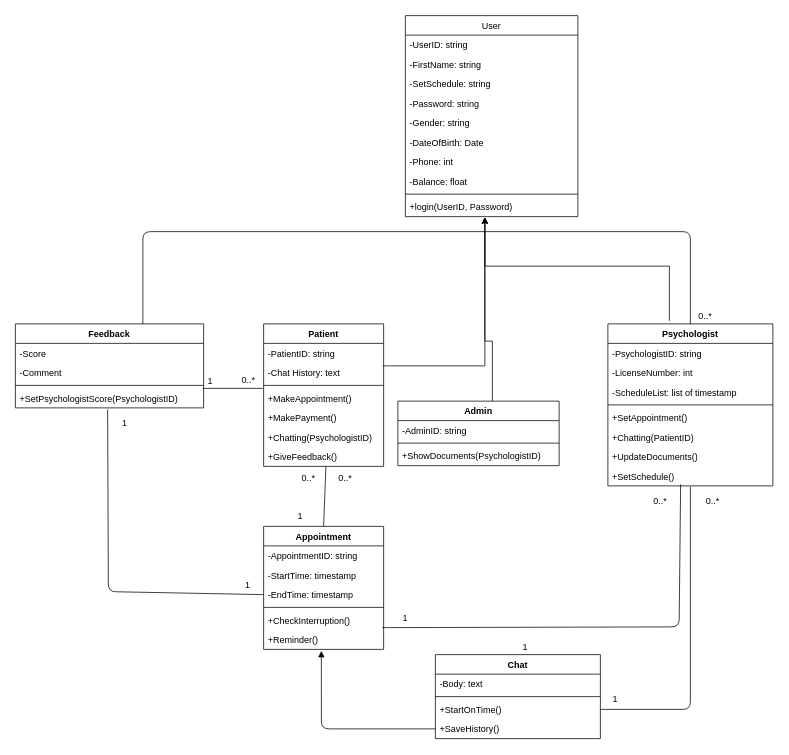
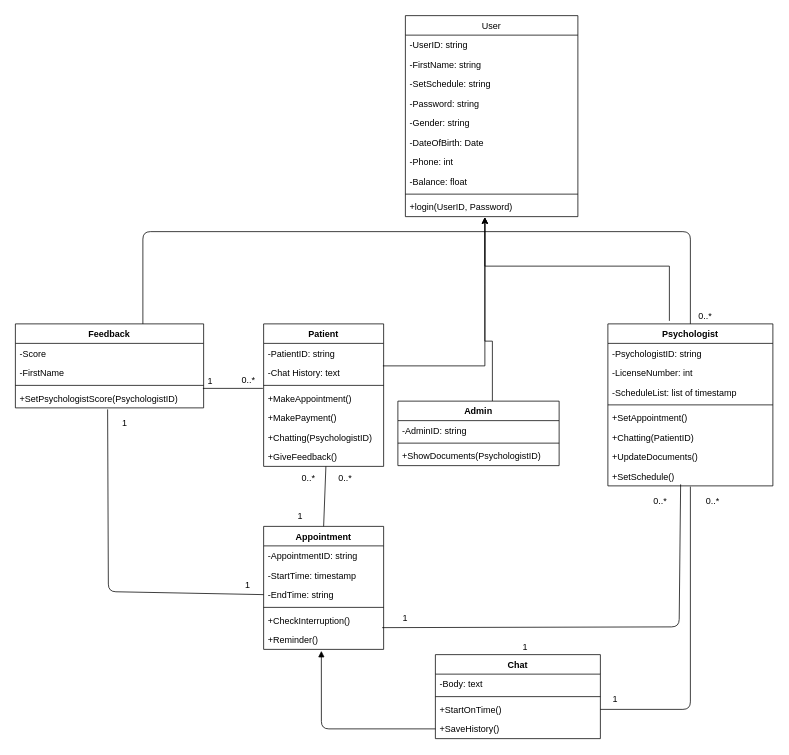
node "-Comment": label "-Comment" -> "-FirstName"
node "-EndTime: timestamp": label "-EndTime: timestamp" -> "-EndTime: string"
